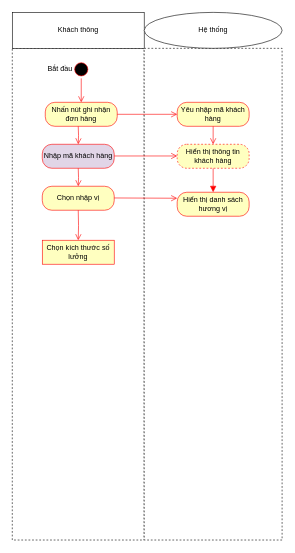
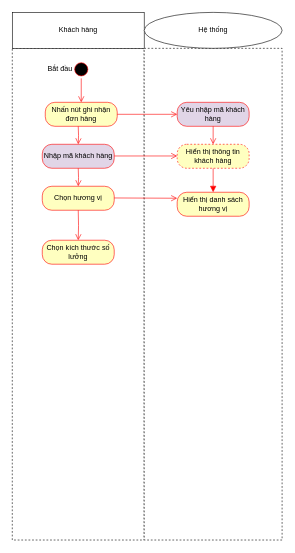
node "Khách thông": label "Khách thông" -> "Khách hàng"
node "Yêu nhập mã khách hàng": fillcolor #ffffc0 -> #e1d5e7
node "Chọn nhập vị": label "Chọn nhập vị" -> "Chọn hương vị"
node "Chọn kích thước số lưởng": shape rectangle -> rounded rectangle
